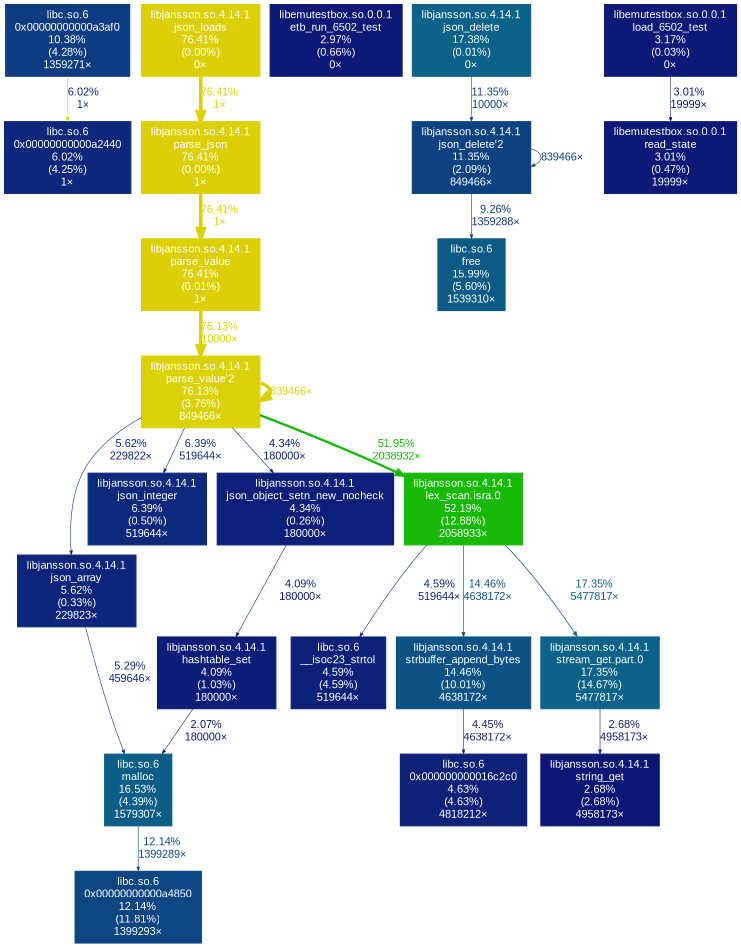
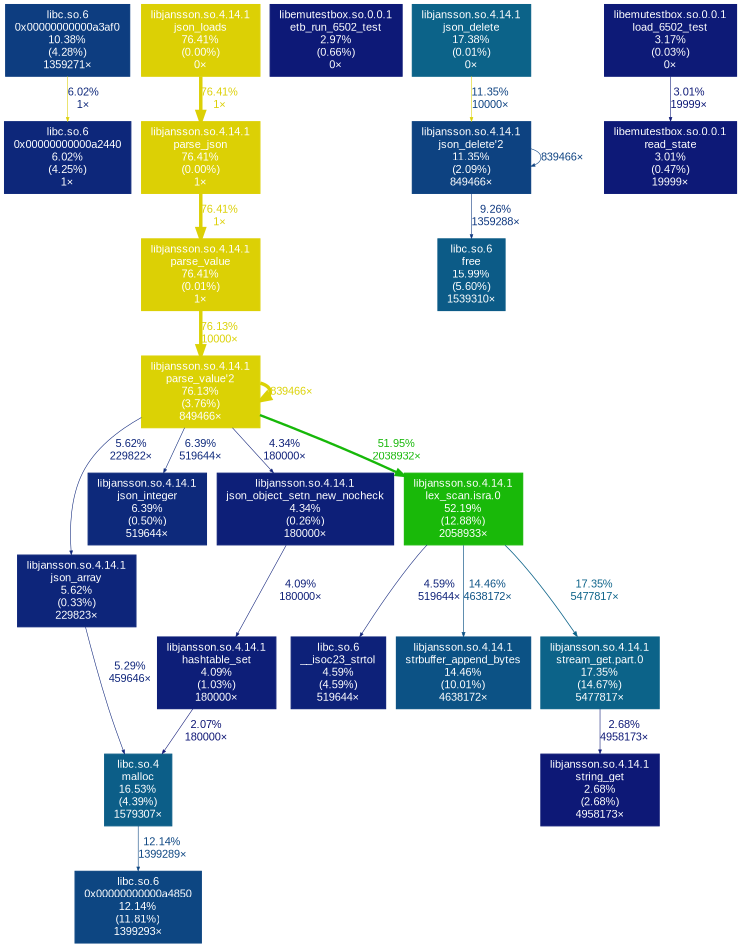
edge "libjansson.so.4.14.1 json_delete 17.38% (0.01%) 0×" -> "libjansson.so.4.14.1 json_delete'2 11.35% (2.09%) 849466×": color #0d4281 -> #dbd205
node "libc.so.6 malloc 16.53% (4.39%) 1579307×": label "libc.so.6 malloc 16.53% (4.39%) 1579307×" -> "libc.so.4 malloc 16.53% (4.39%) 1579307×"
node "libc.so.6 0x000000000016c2c0 4.63% (4.63%) 4818212×": removed
